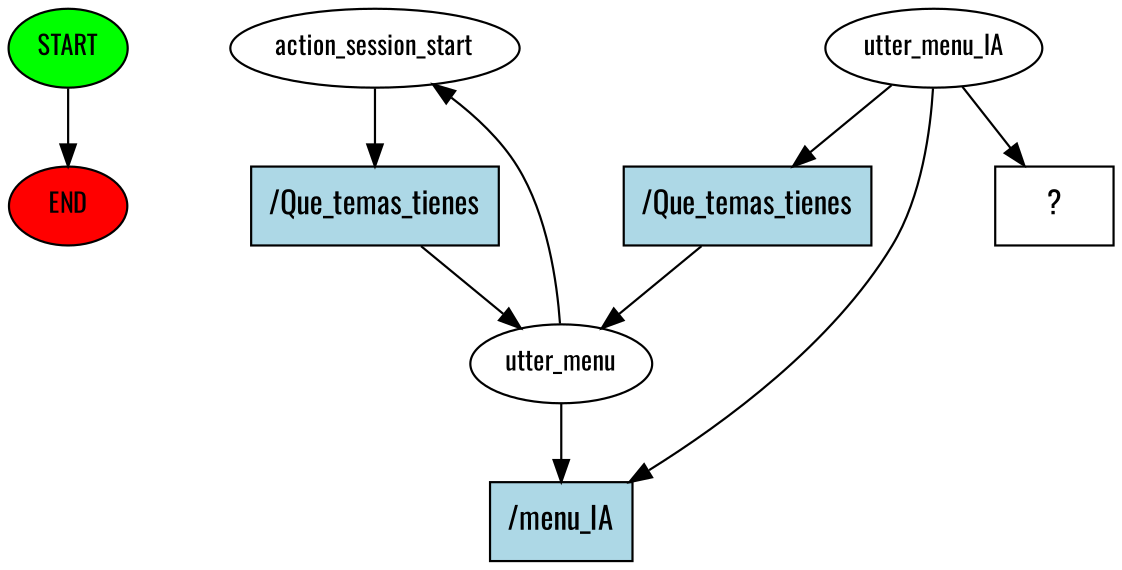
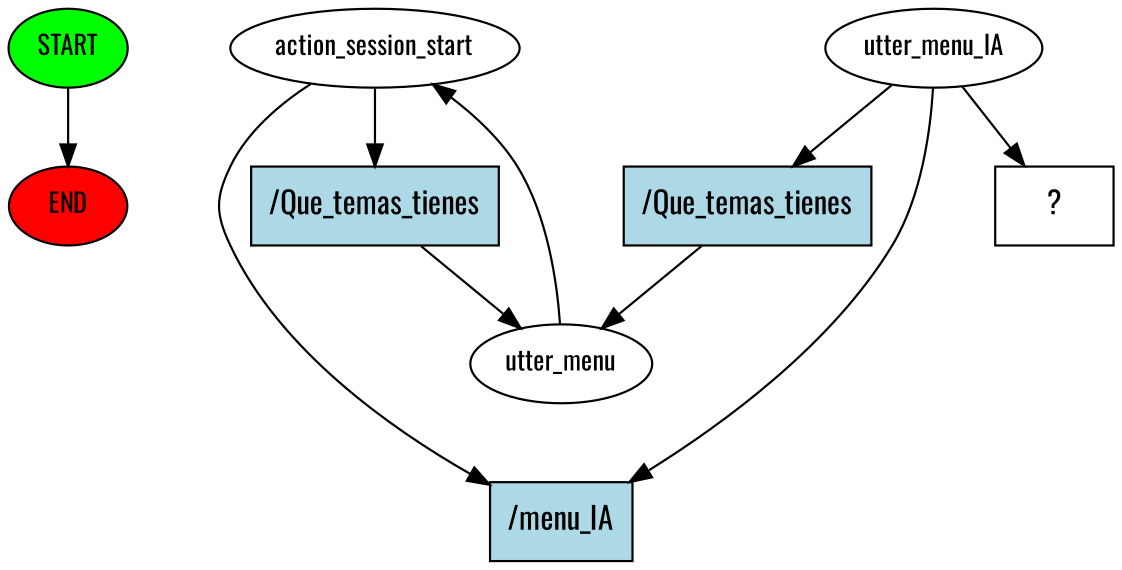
edge "utter_menu" -> "/menu_IA": now "action_session_start" -> "/menu_IA"
